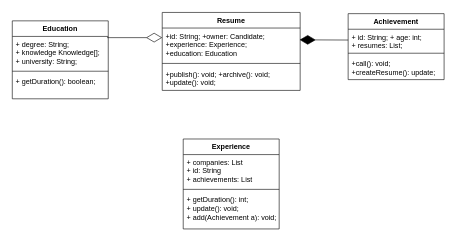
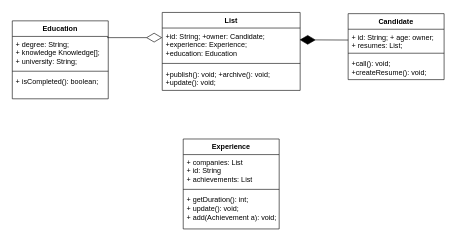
node "Resume": label "Resume" -> "List"
node "Achievement": label "Achievement" -> "Candidate"
node "+ id: String; + age: int; + resumes: List;": label "+ id: String; + age: int; + resumes: List;" -> "+ id: String; + age: owner; + resumes: List;"
node "+call(): void; +createResume(): update;": label "+call(): void; +createResume(): update;" -> "+call(): void; +createResume(): void;"
node "+ getDuration(): boolean;": label "+ getDuration(): boolean;" -> "+ isCompleted(): boolean;"
